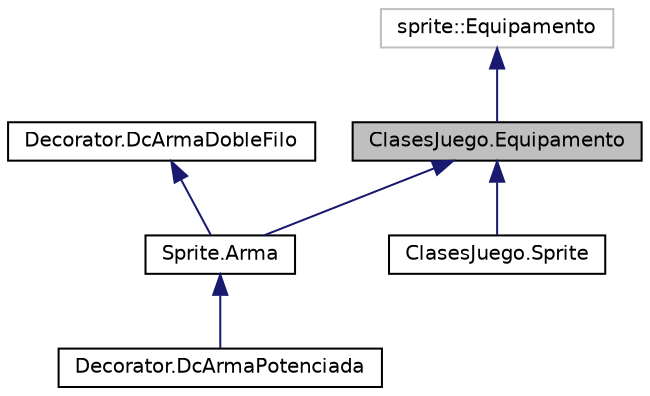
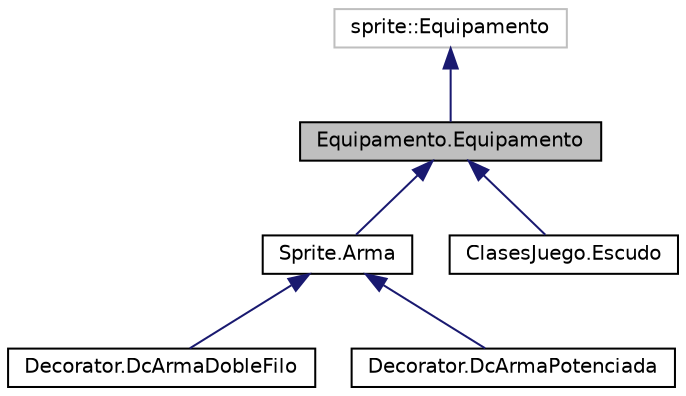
node "ClasesJuego.Equipamento": label "ClasesJuego.Equipamento" -> "Equipamento.Equipamento"
edge "Sprite.Arma" -> "Decorator.DcArmaDobleFilo": reversed
node "ClasesJuego.Sprite": label "ClasesJuego.Sprite" -> "ClasesJuego.Escudo"
